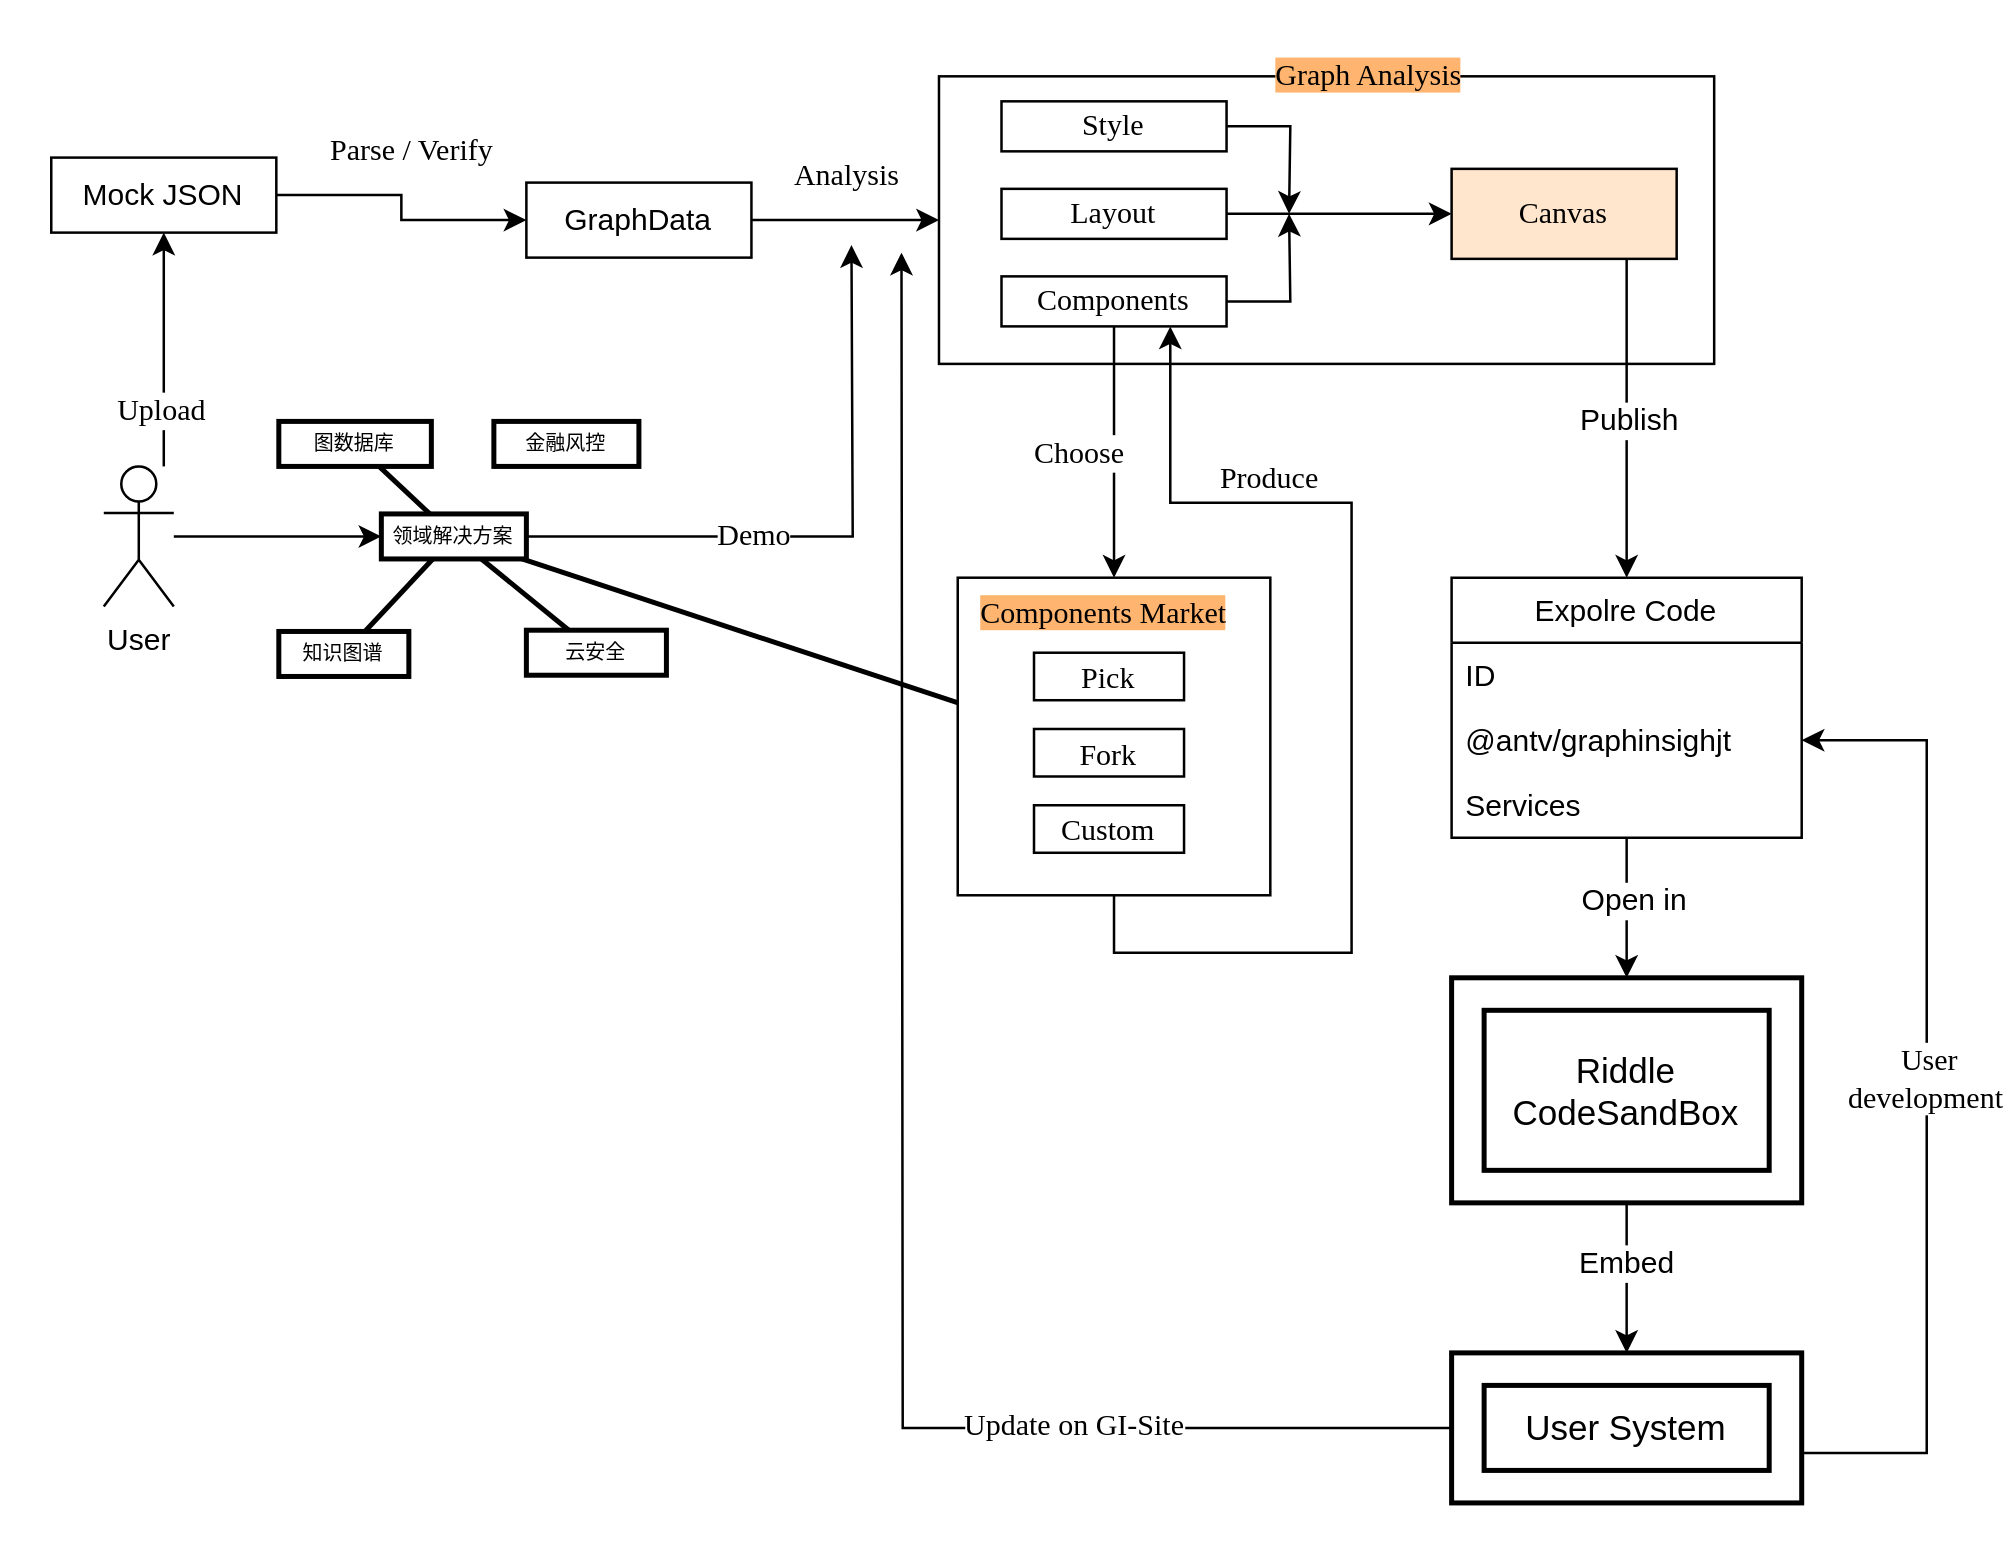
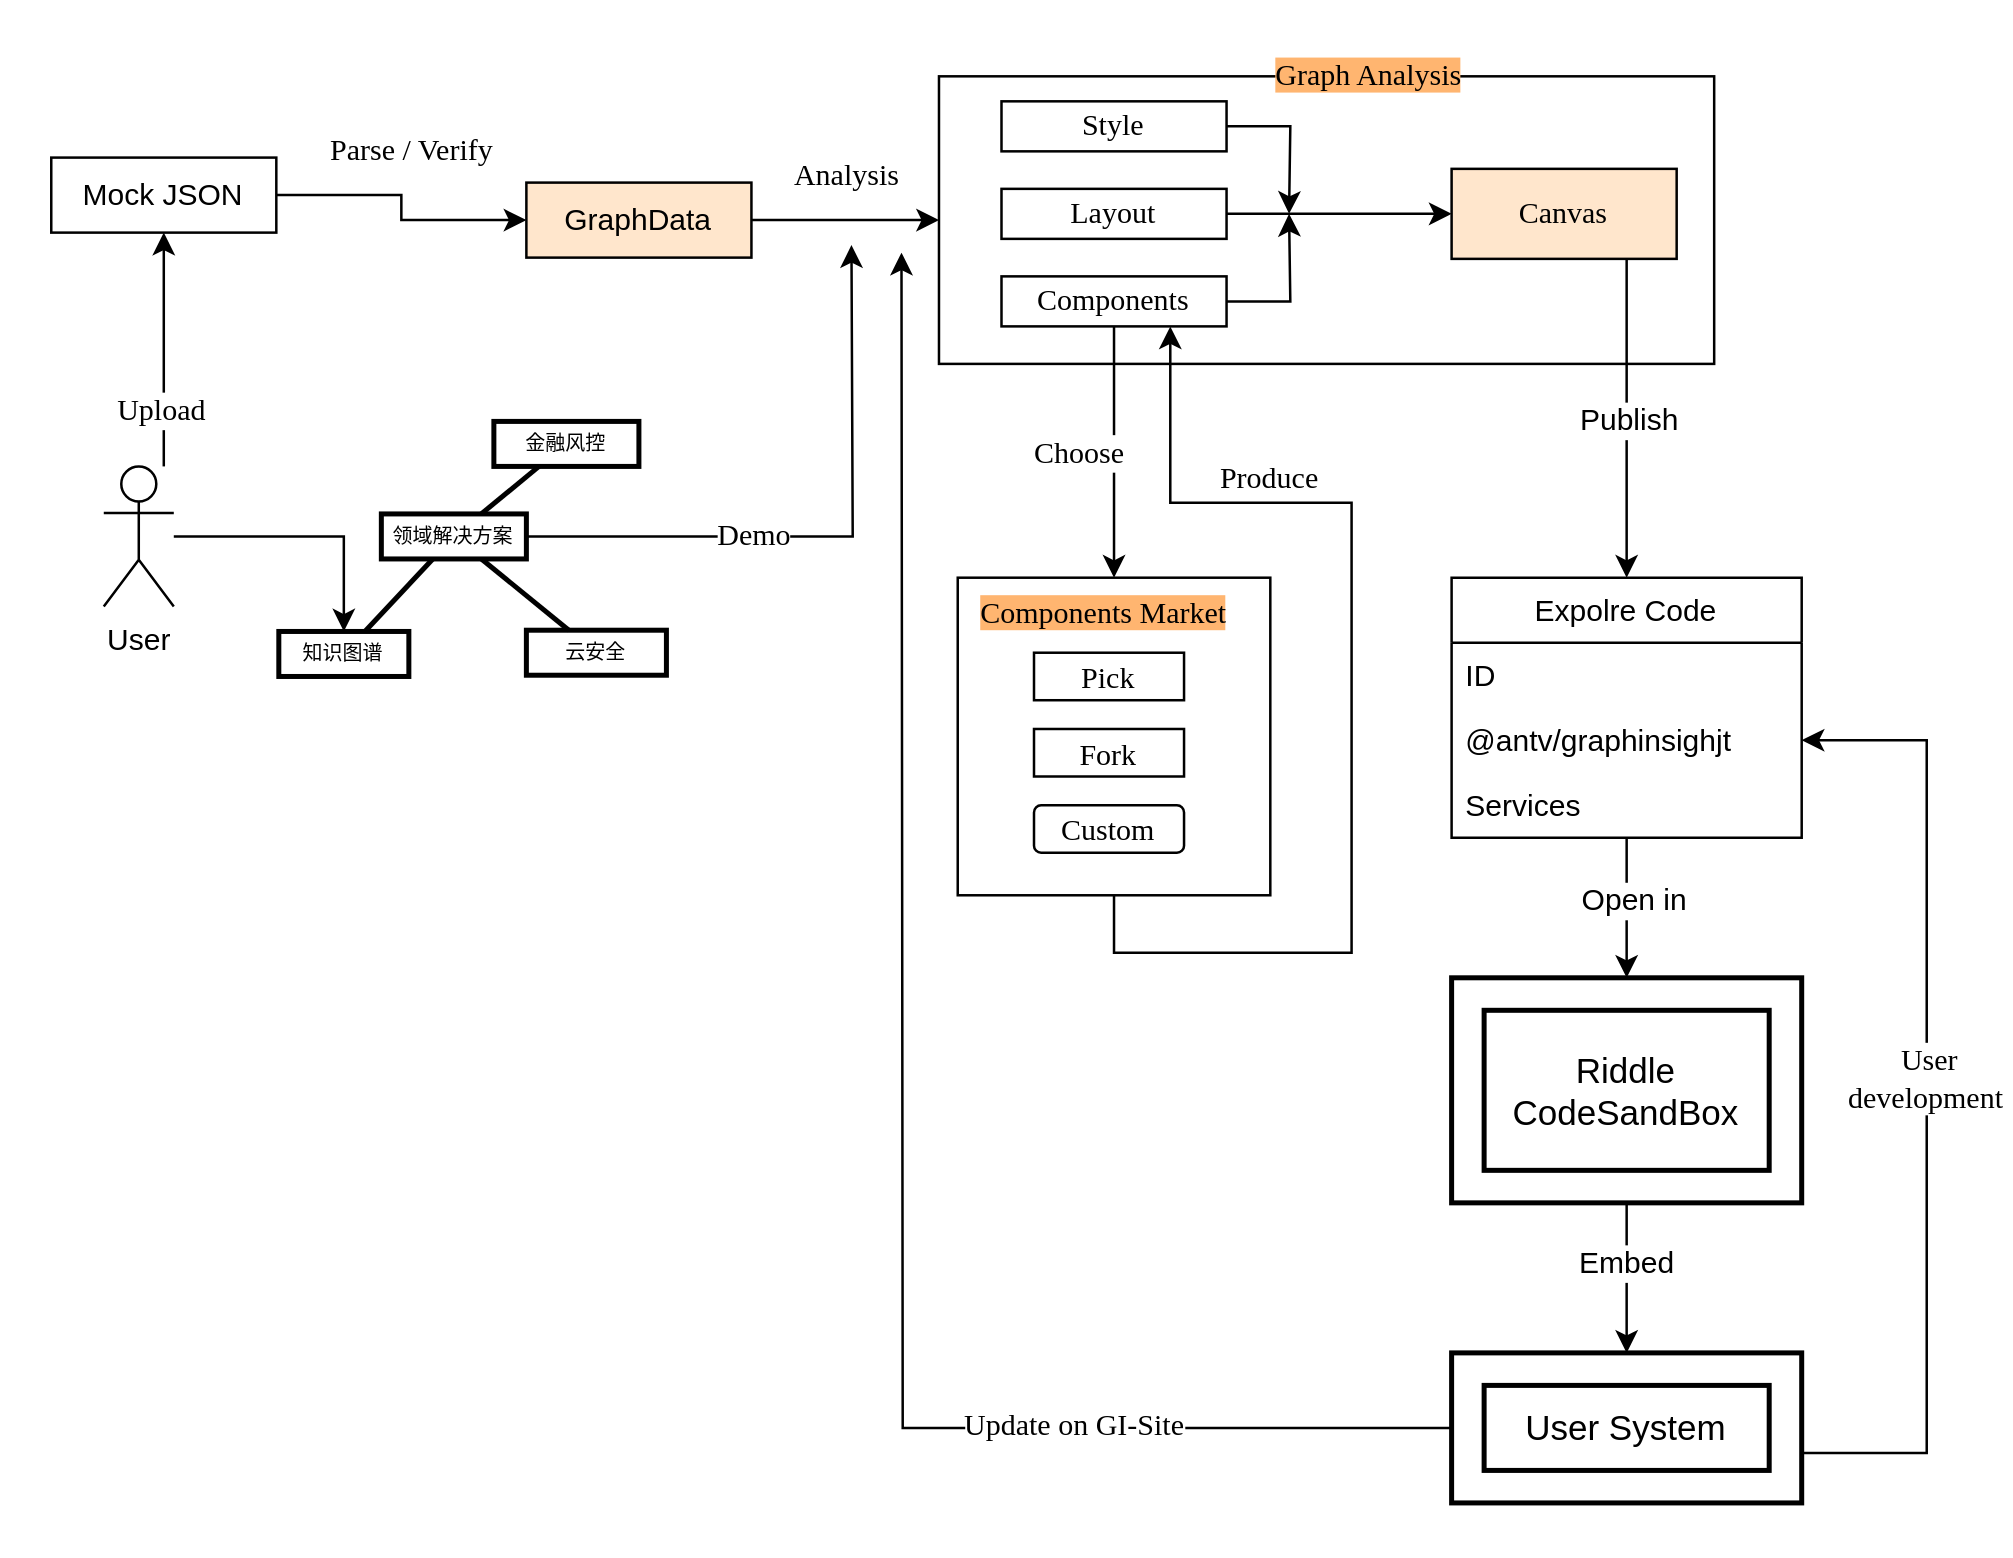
node "GraphData": fillcolor #ffffff -> #ffe6cc
node "图数据库": removed
edge "图数据库" -- "领域解决方案": removed
edge "User" -> "领域解决方案": now "User" -> "知识图谱"
edge "领域解决方案" -- "Fork": now "领域解决方案" -- "金融风控"
node "Custom": shape rectangle -> rounded rectangle
